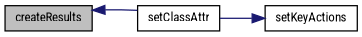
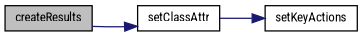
edge "setClassAttr" -> "createResults": reversed
